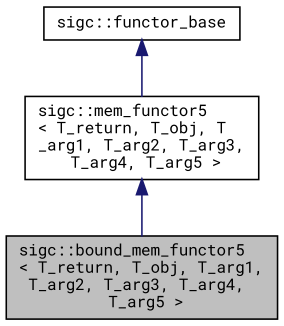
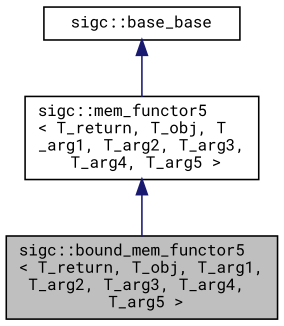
node "sigc::functor_base": label "sigc::functor_base" -> "sigc::base_base"
